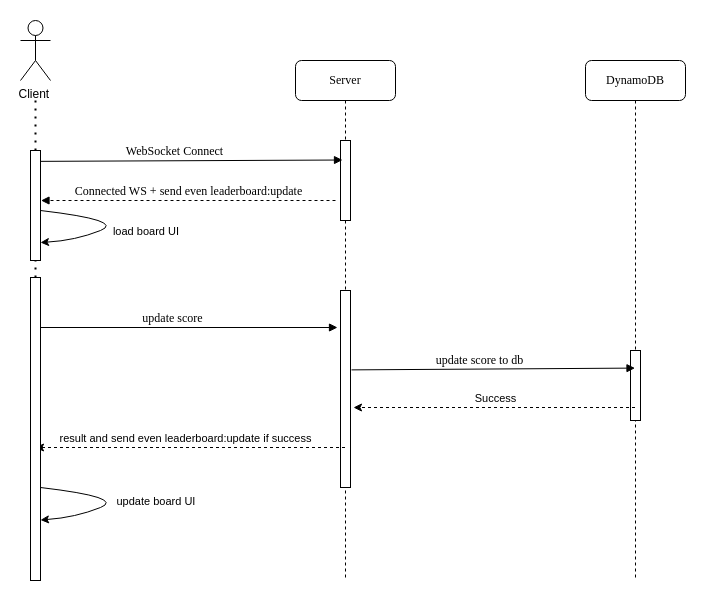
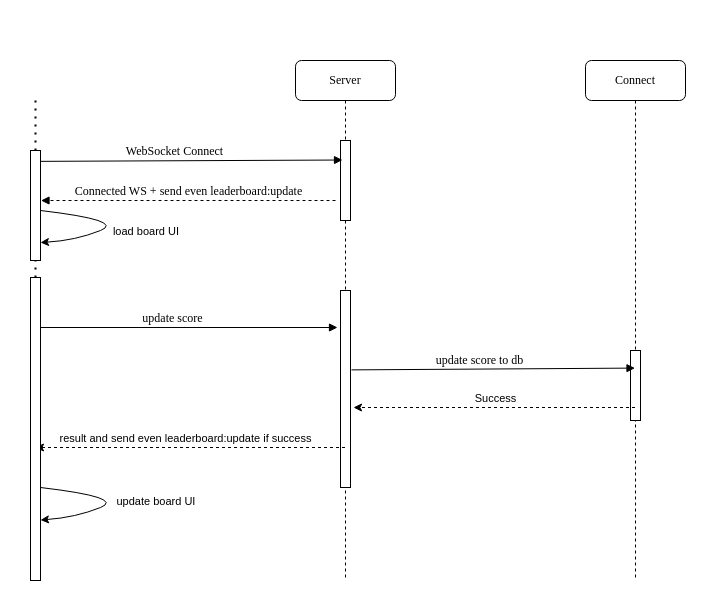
node "Client": removed
node "DynamoDB": label "DynamoDB" -> "Connect"
